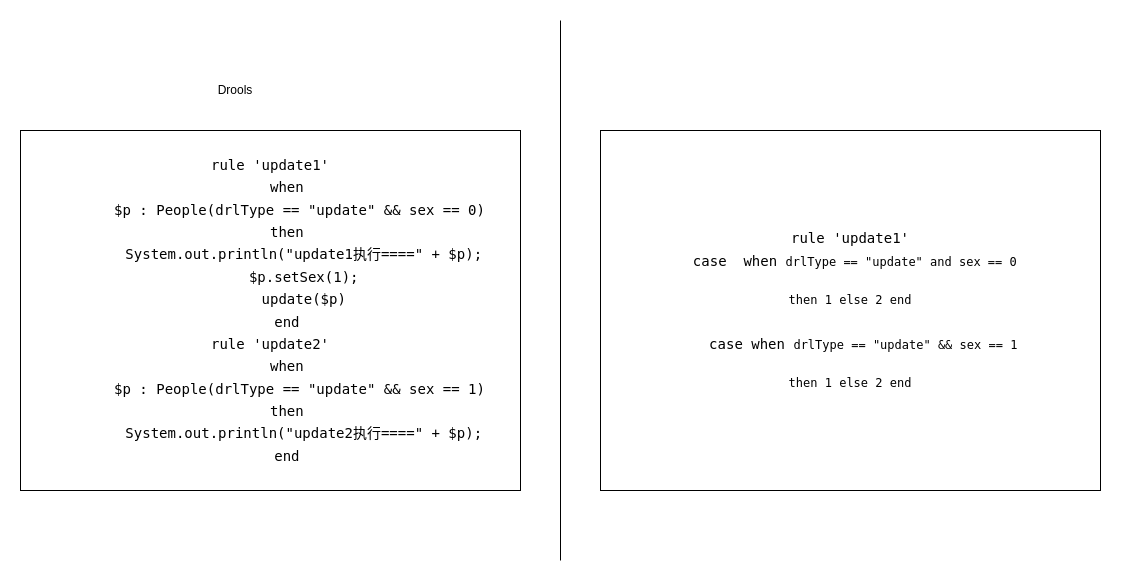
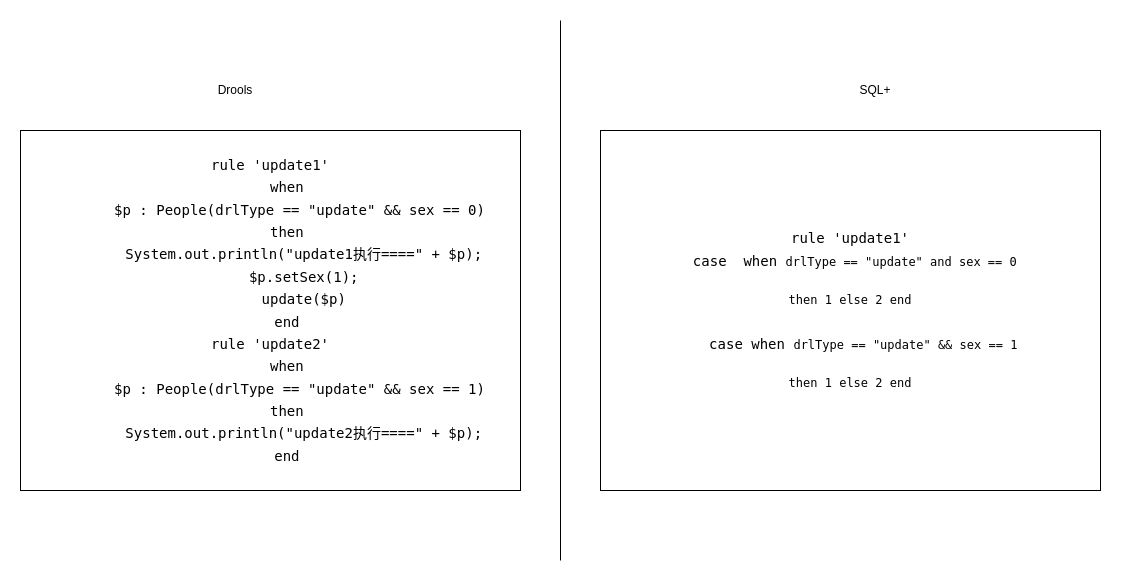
node "SQL+": added
